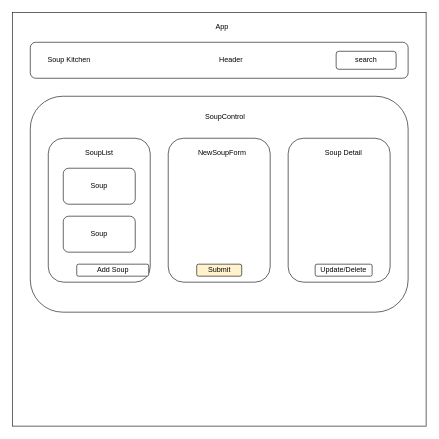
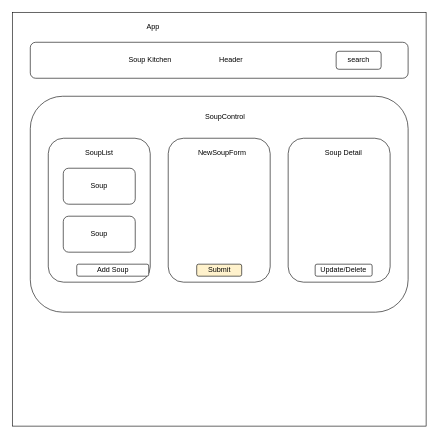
node "App": moved (222, 27) -> (153, 27)
node "Soup Kitchen": moved (69, 60) -> (150, 60)
node "search": size 60x18 -> 45x18
